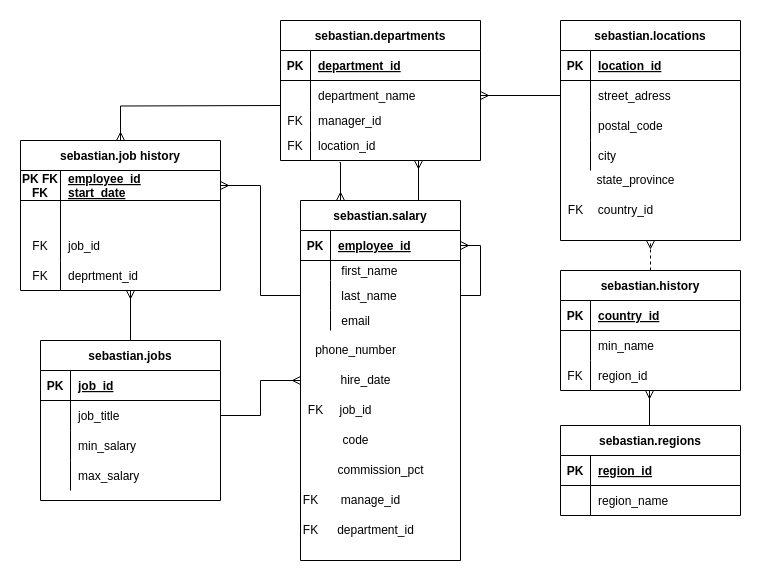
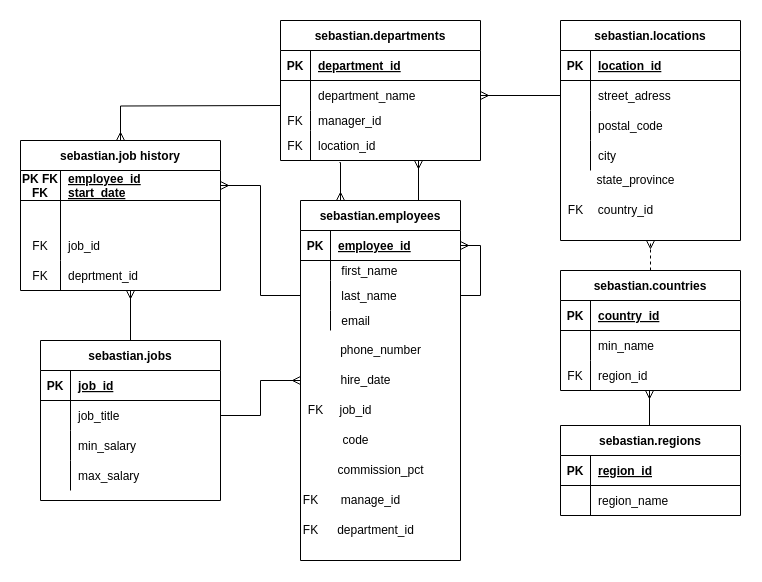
node "sebastian.salary": label "sebastian.salary" -> "sebastian.employees"
node "sebastian.history": label "sebastian.history" -> "sebastian.countries"
node "phone_number": moved (356, 351) -> (381, 351)
